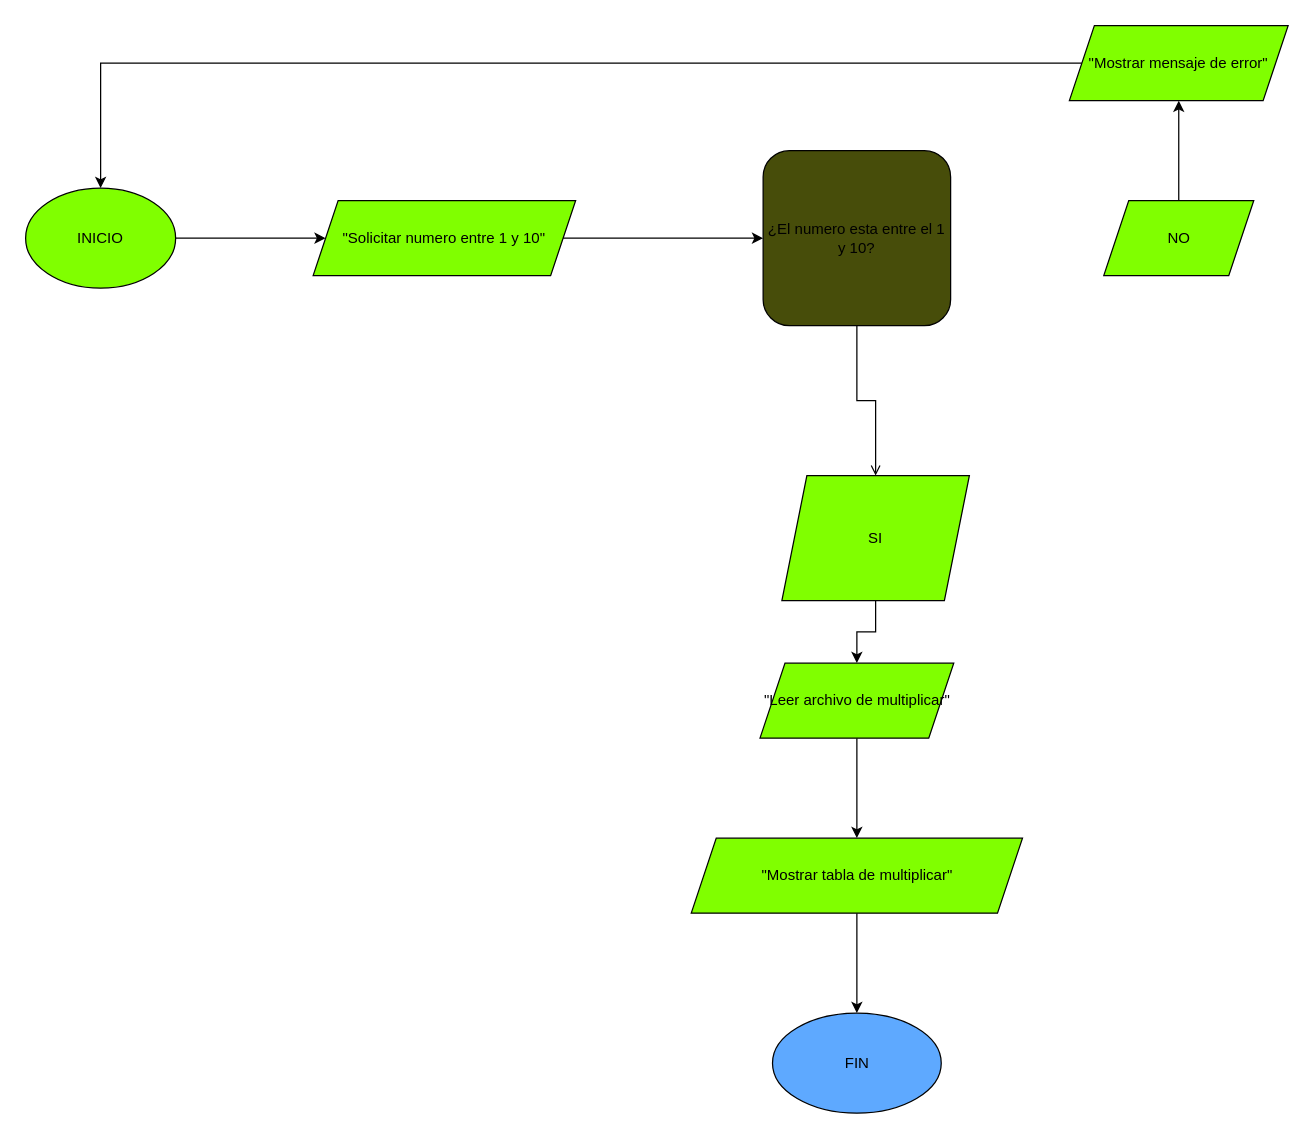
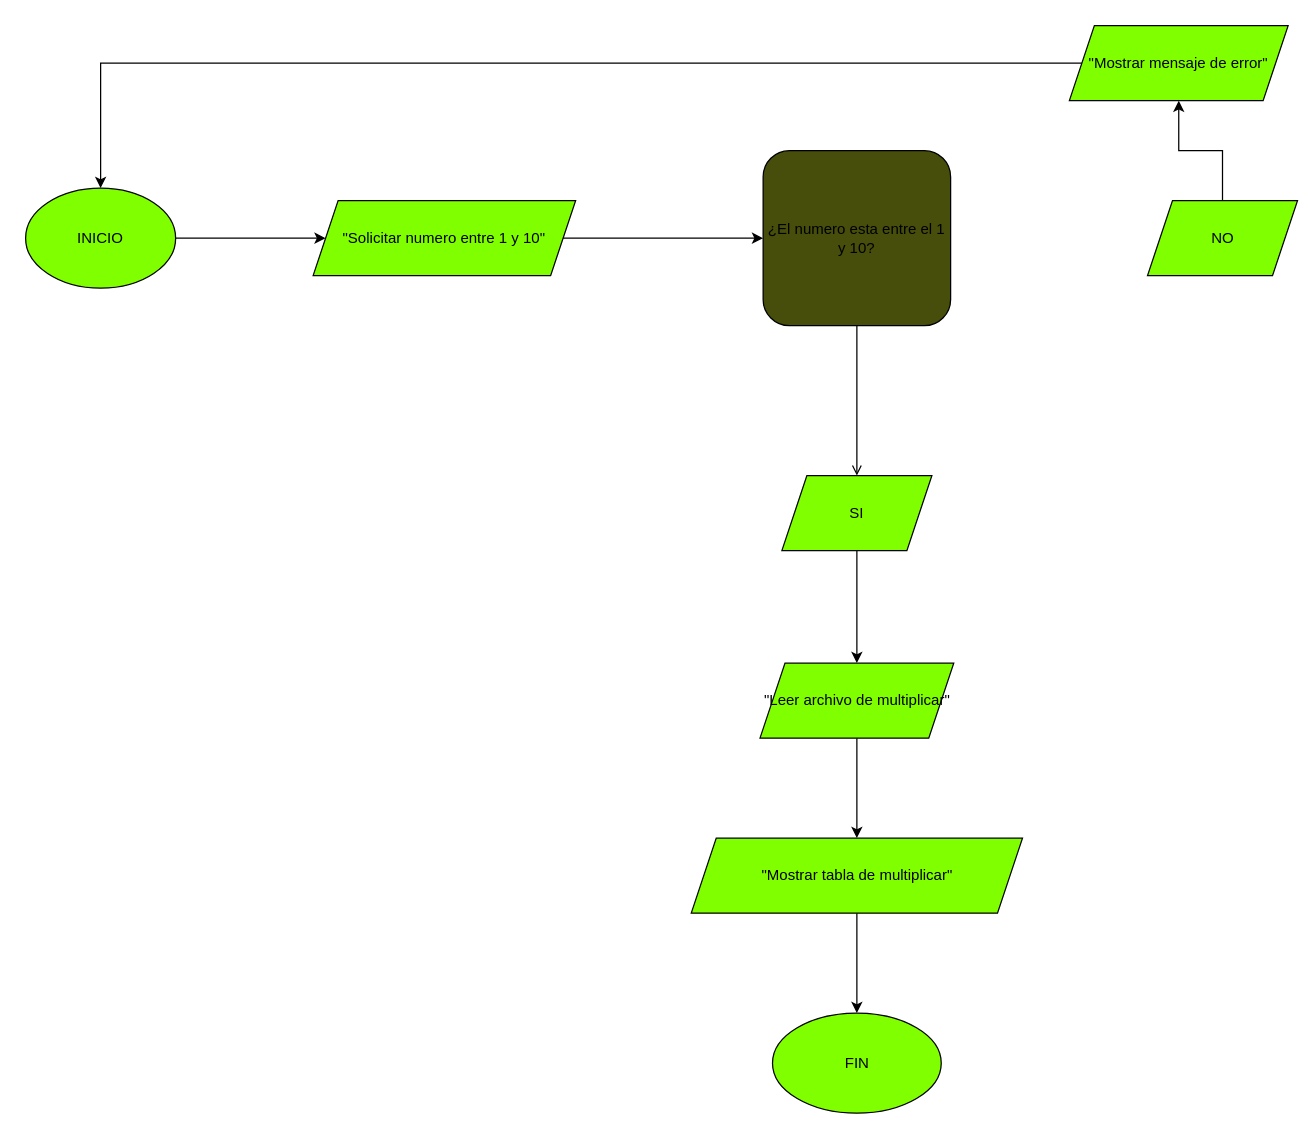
node "NO": moved (1179, 238) -> (1223, 238)
node "SI": size 188x125 -> 150x75
node "FIN": fillcolor #5ea9ff -> #80ff00
